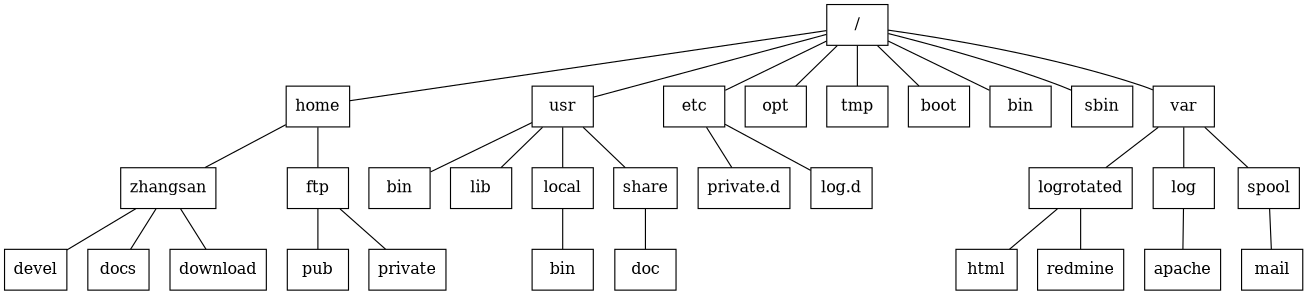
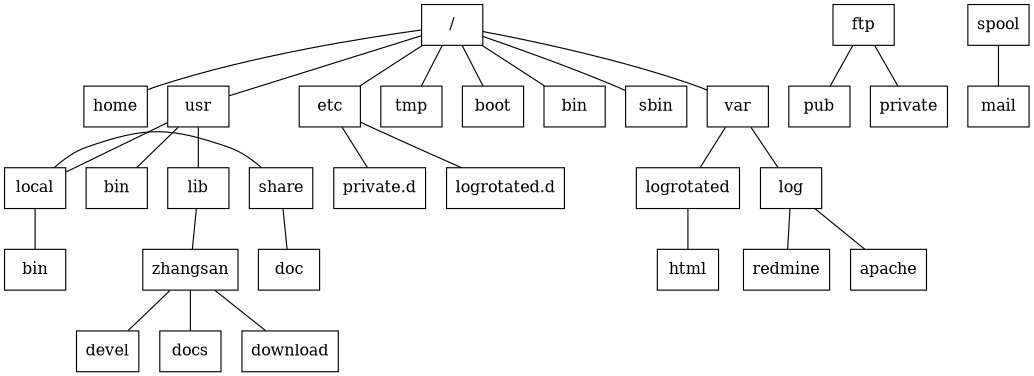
node "opt": removed
edge "home" -- "zhangsan": now "lib" -- "zhangsan"
edge "home" -- "ftp": removed
edge "usr" -- "share": now "local" -- "share"
edge "var" -- "spool": removed
node "log.d": label "log.d" -> "logrotated.d"
edge "logrotated" -- "redmine": now "log" -- "redmine"
